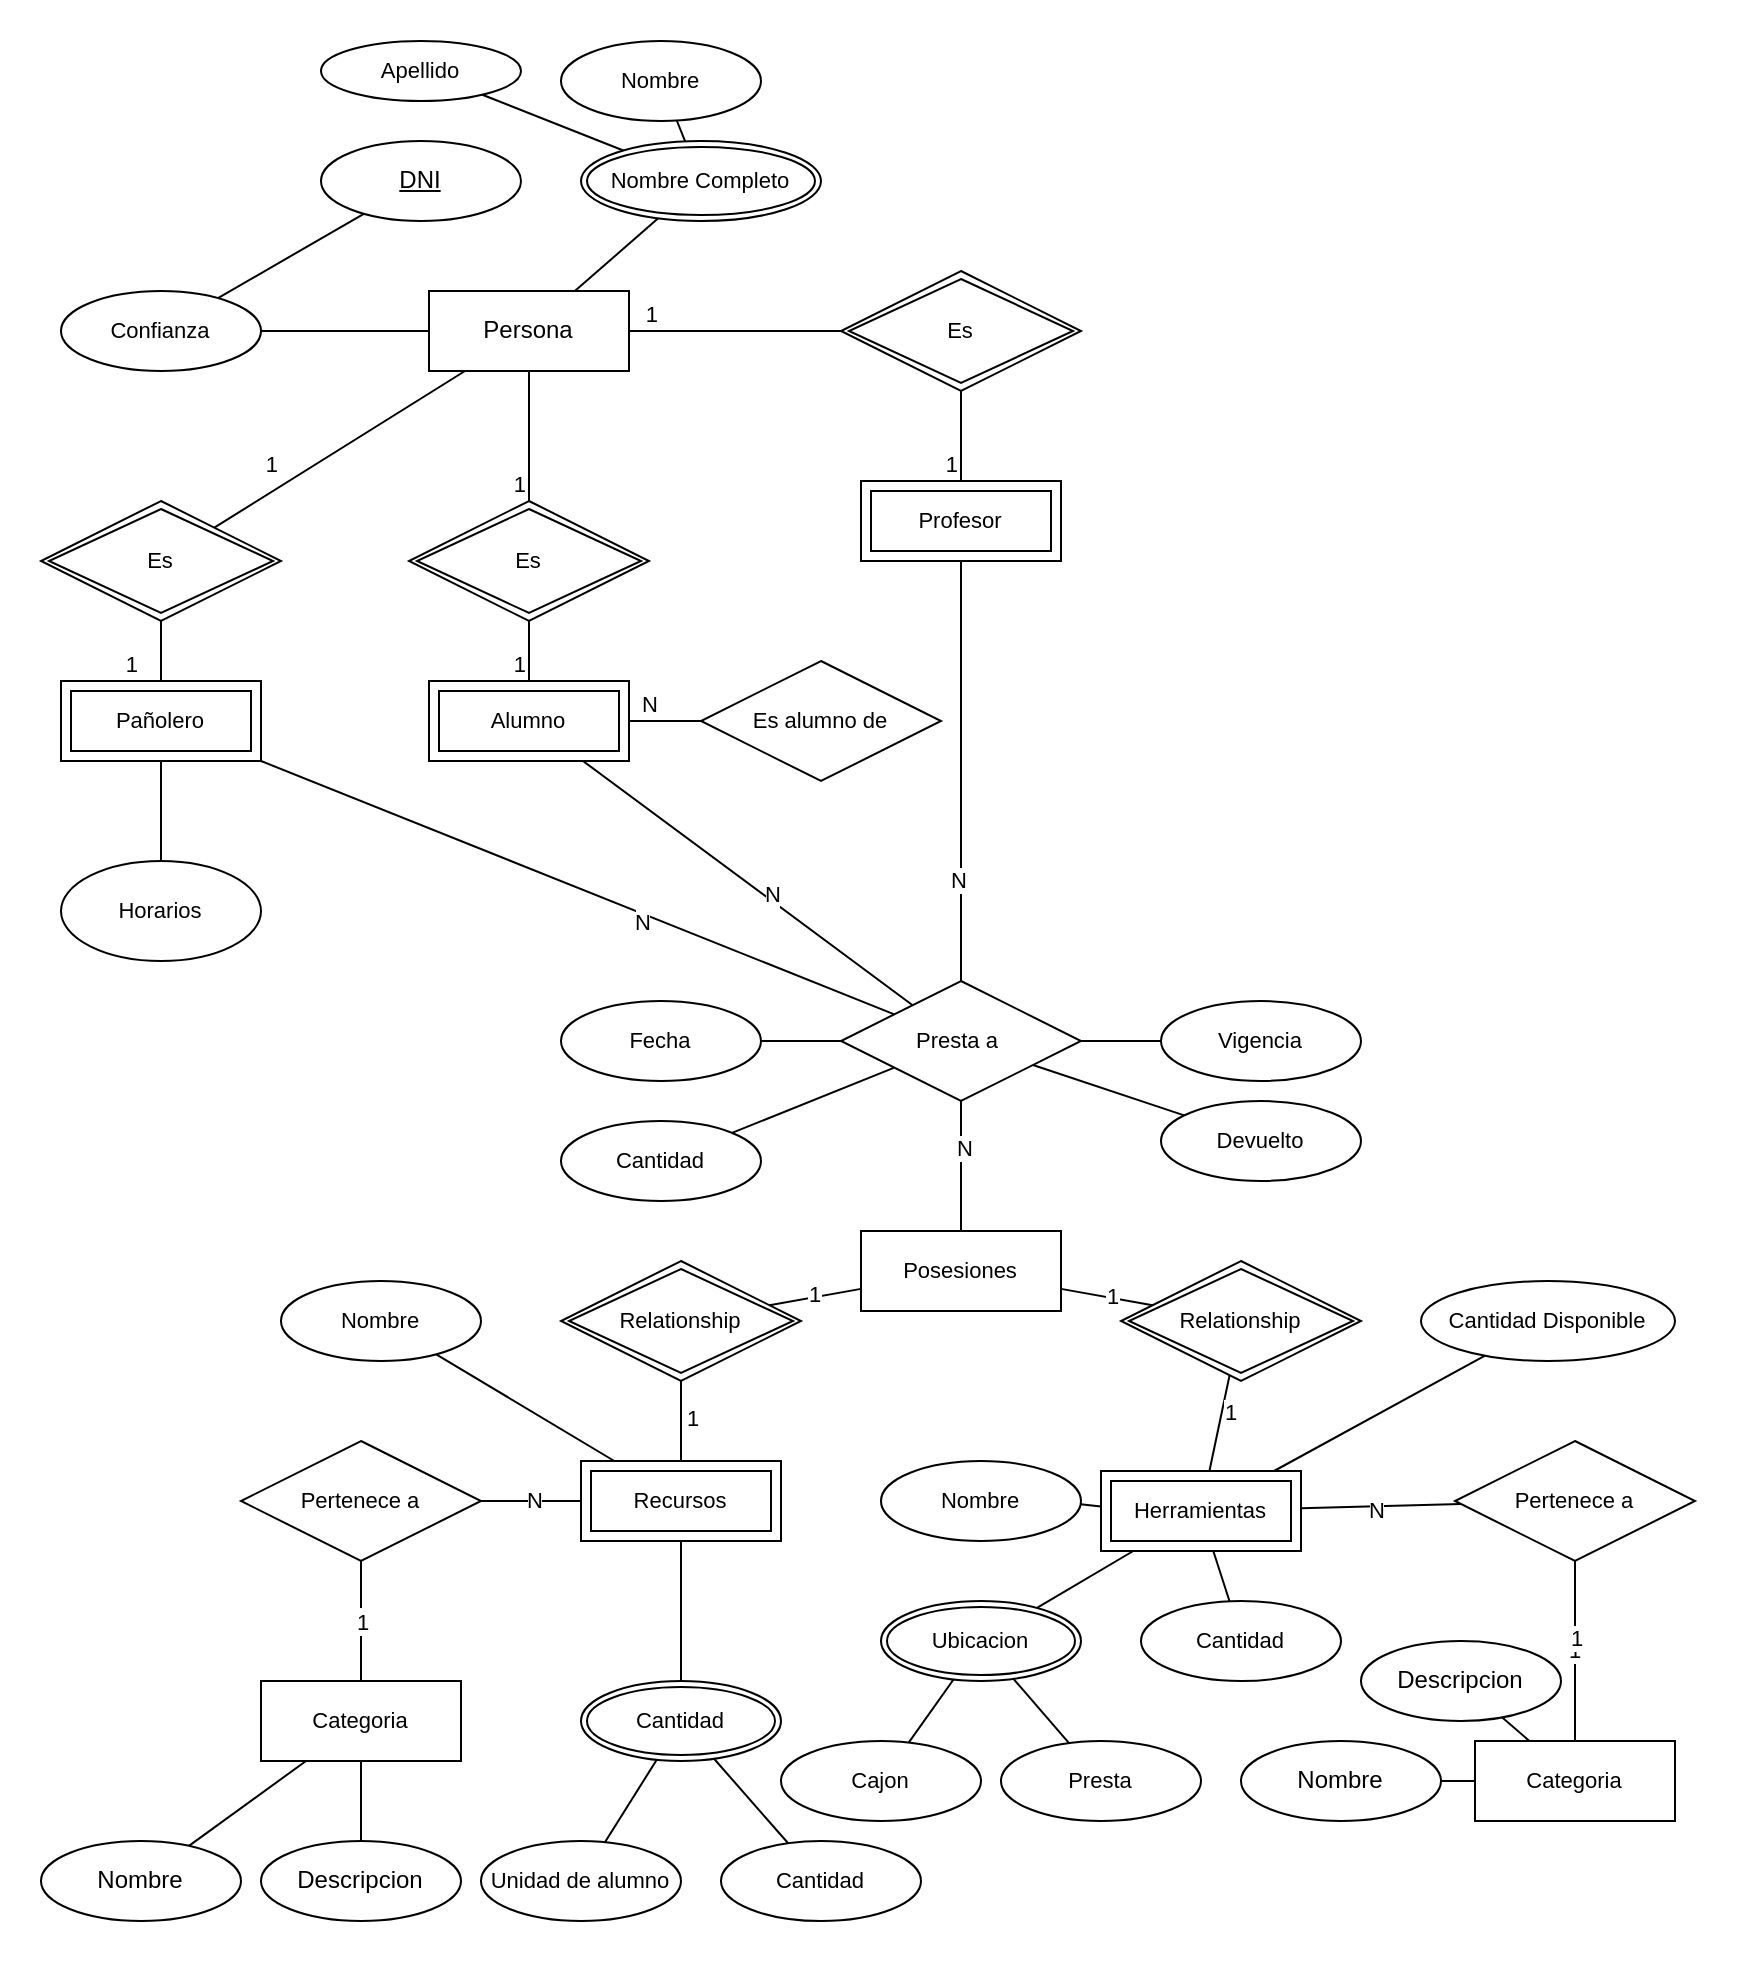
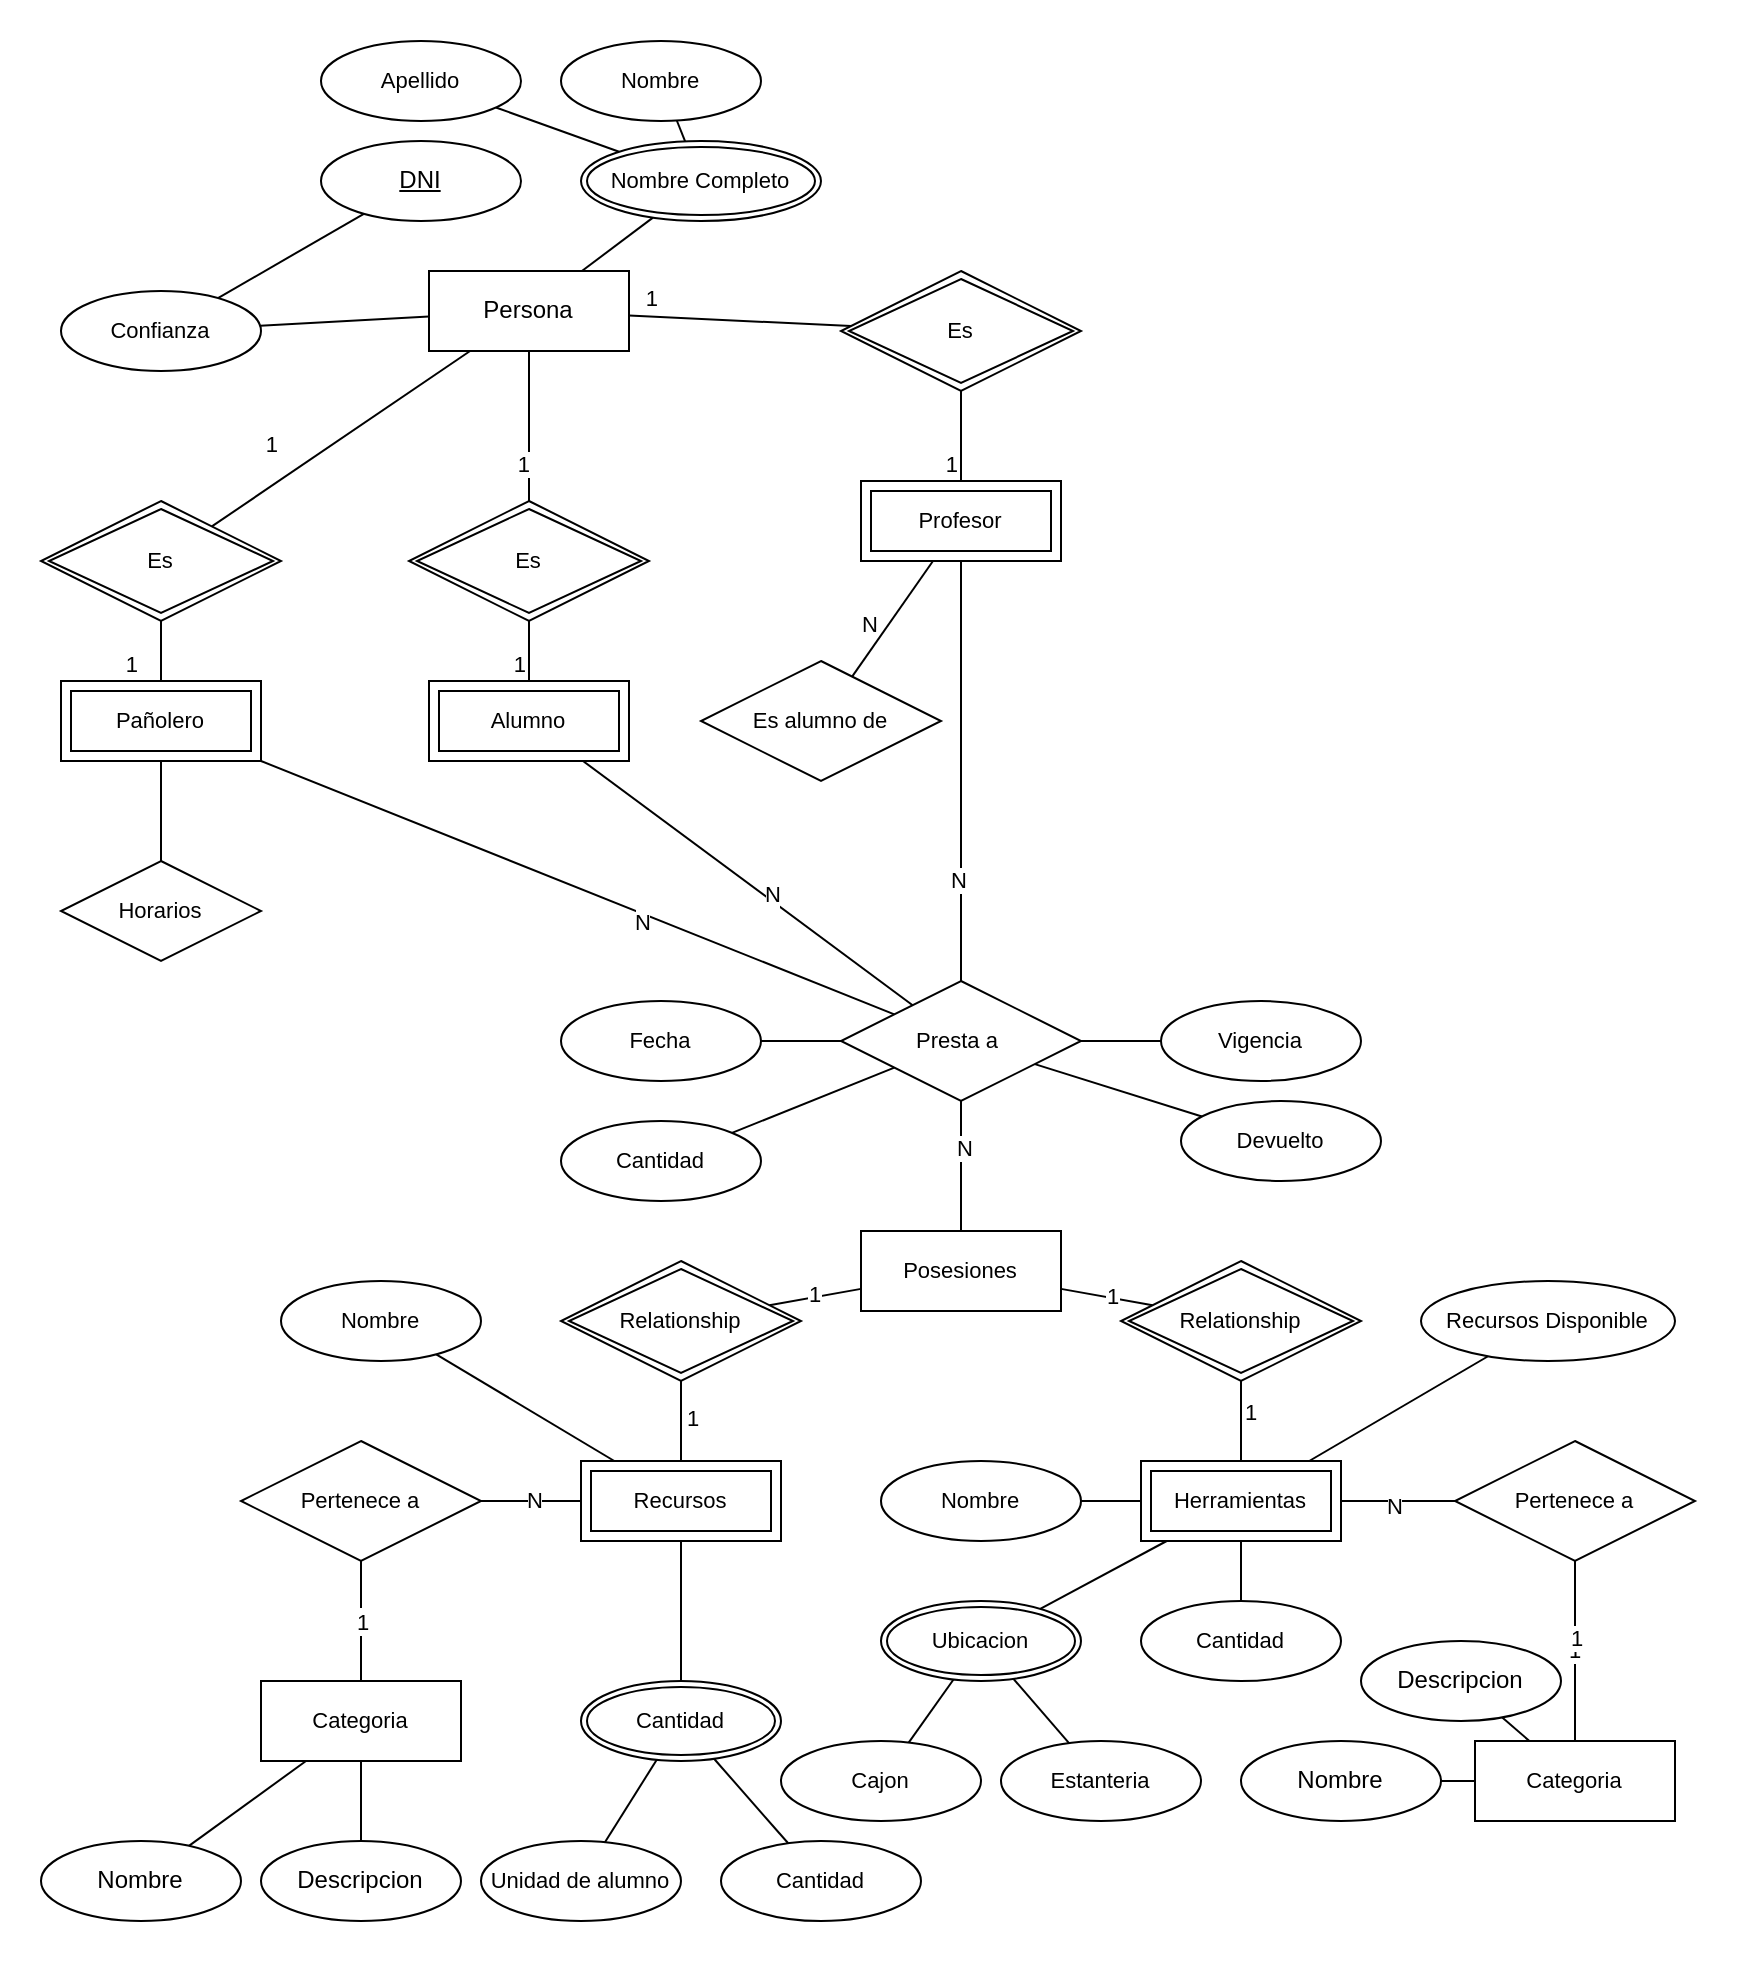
node "Apellido": size 200x60 -> 200x80
node "Persona": moved (529, 331) -> (529, 311)
edge "Profesor" -- "Es alumno de": added, label "N"
edge "Alumno" -- "Es alumno de": removed, label "N"
node "Horarios": shape ellipse -> diamond
node "Devuelto": moved (1261, 1141) -> (1281, 1141)
node "Cantidad Disponible": label "Cantidad Disponible" -> "Recursos Disponible"
node "Herramientas": moved (1201, 1511) -> (1241, 1501)
node "Presta": label "Presta" -> "Estanteria"
